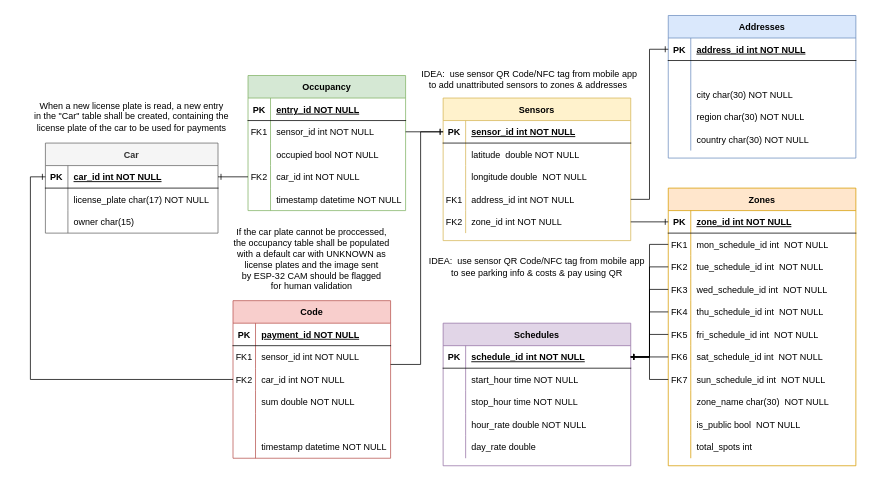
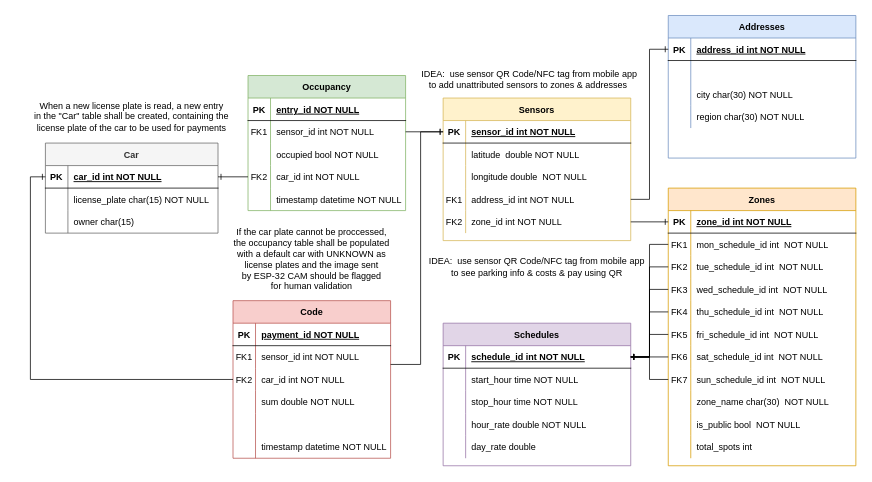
node "country char(30) NOT NULL": removed
node "license_plate char(17) NOT NULL": label "license_plate char(17) NOT NULL" -> "license_plate char(15) NOT NULL"
